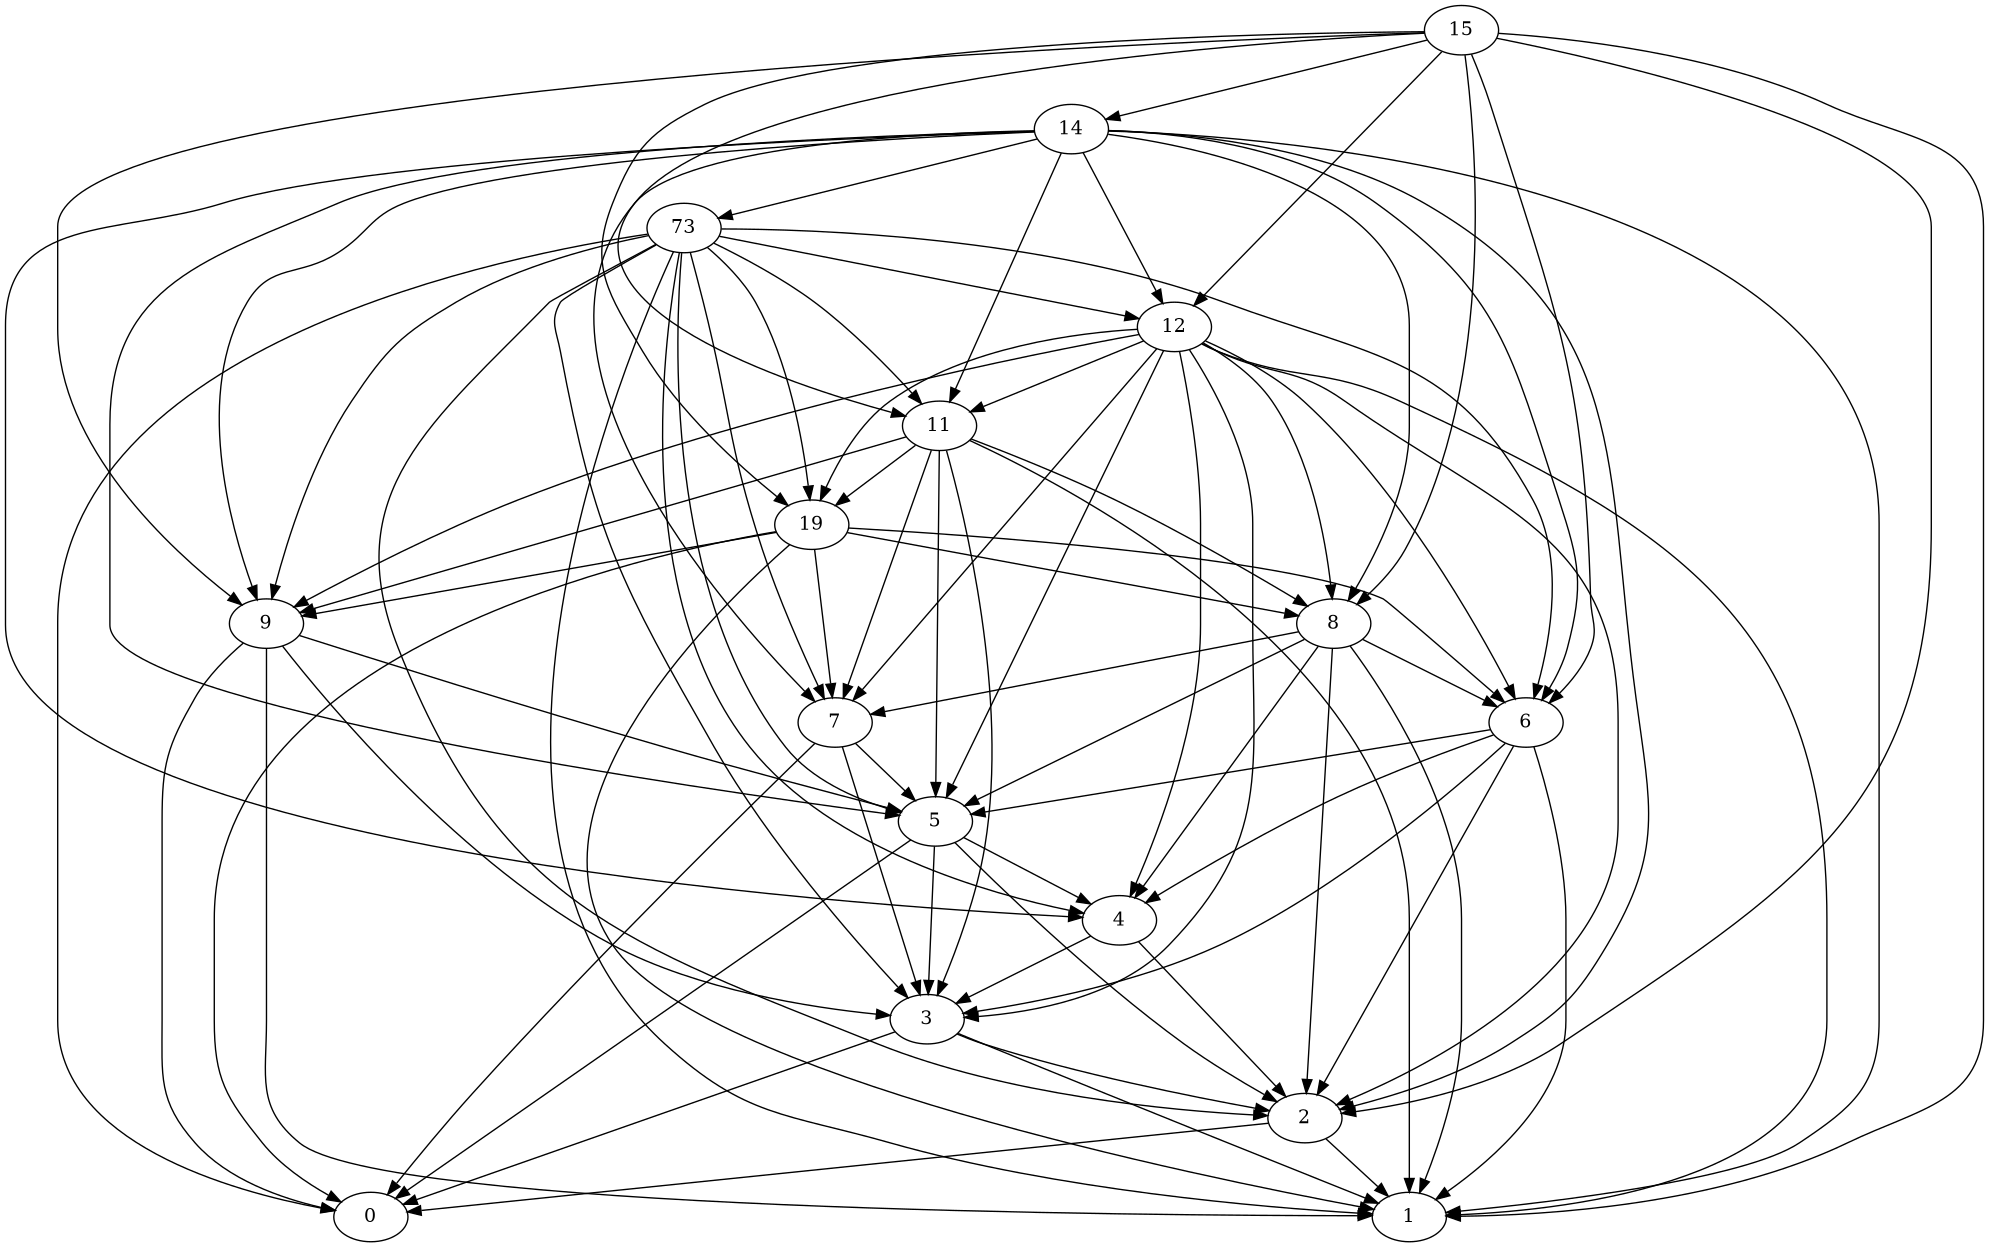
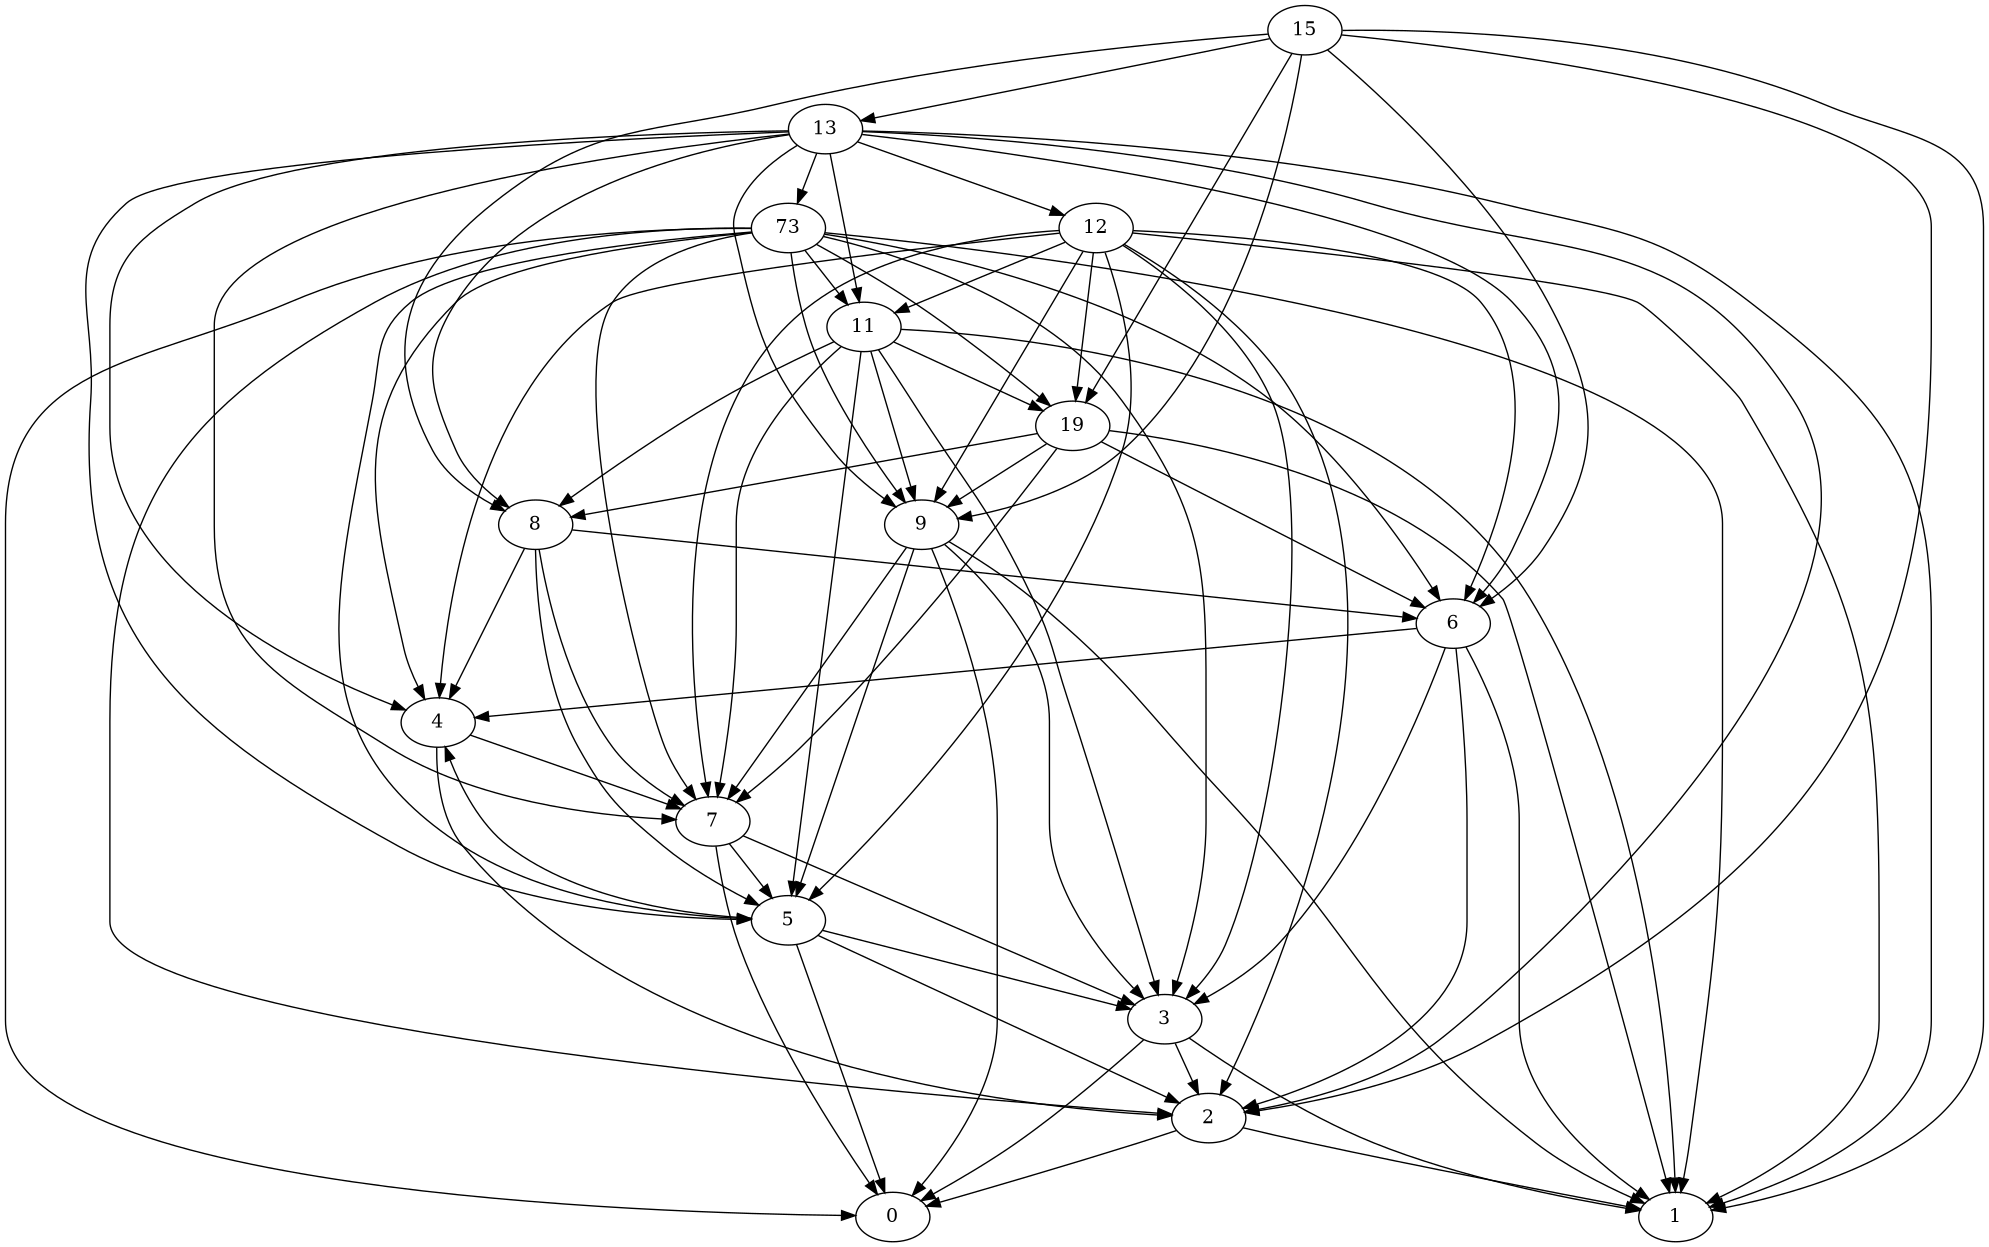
edge "15" -> "11": removed
node "14": label "14" -> "13"
edge "15" -> "12": removed
edge "73" -> "12": removed
edge "12" -> "8": removed
edge "9" -> "7": added
edge "19" -> "0": removed
edge "6" -> "5": removed
edge "8" -> "2": removed
edge "8" -> "1": removed
edge "4" -> "3": now "4" -> "7"
